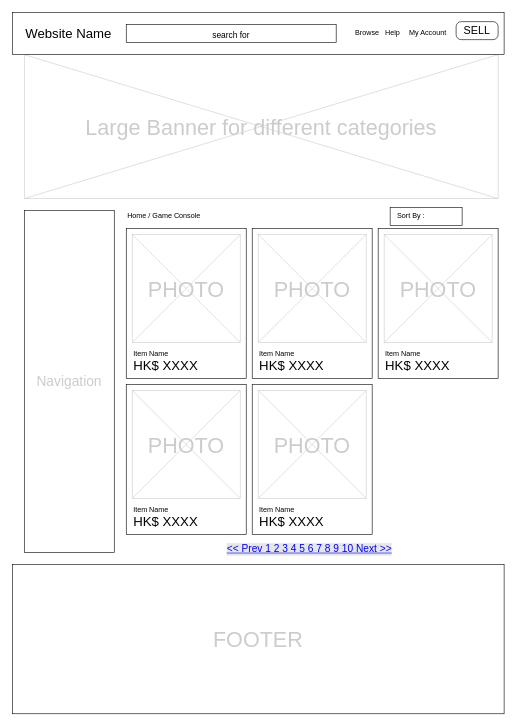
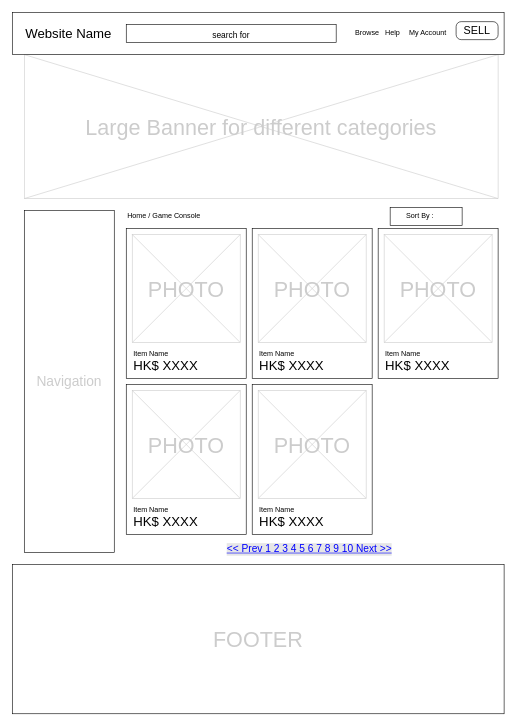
node "Sort By :": moved (405, 216) -> (414, 216)
